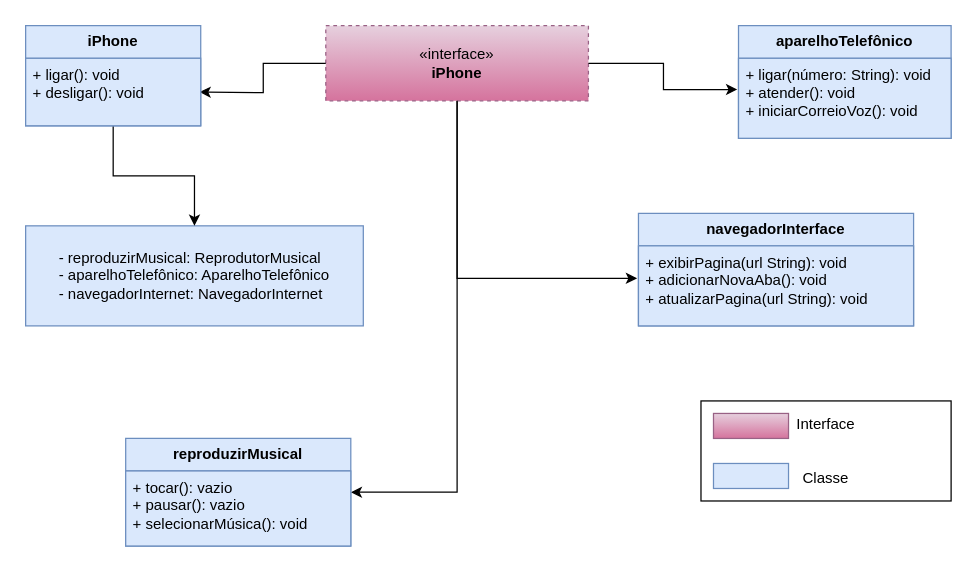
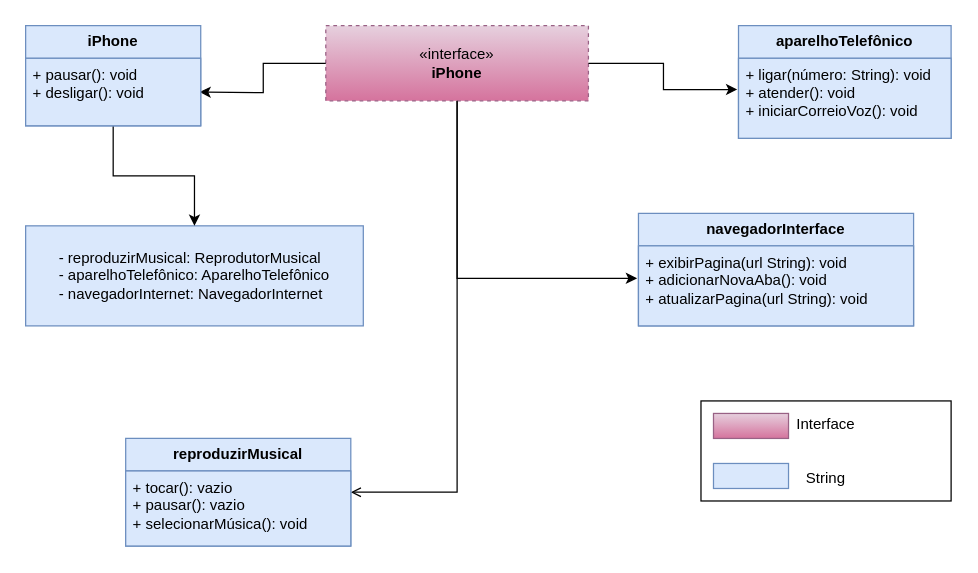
node "+ ligar(): void + desligar(): void": label "+ ligar(): void + desligar(): void" -> "+ pausar(): void + desligar(): void"
node "Interface Classe": label "Interface Classe" -> "Interface String"
edge "«interface» iPhone" -> "reproduzirMusical": arrowhead classic -> open
